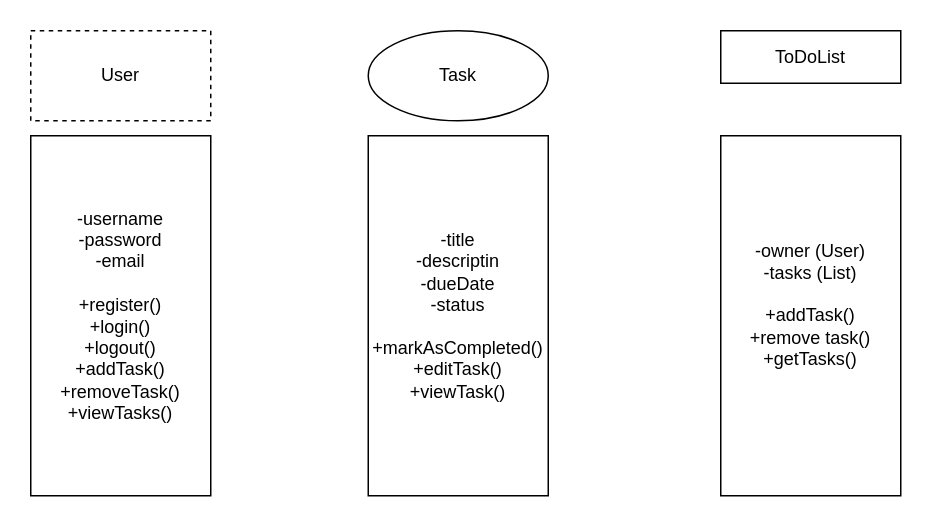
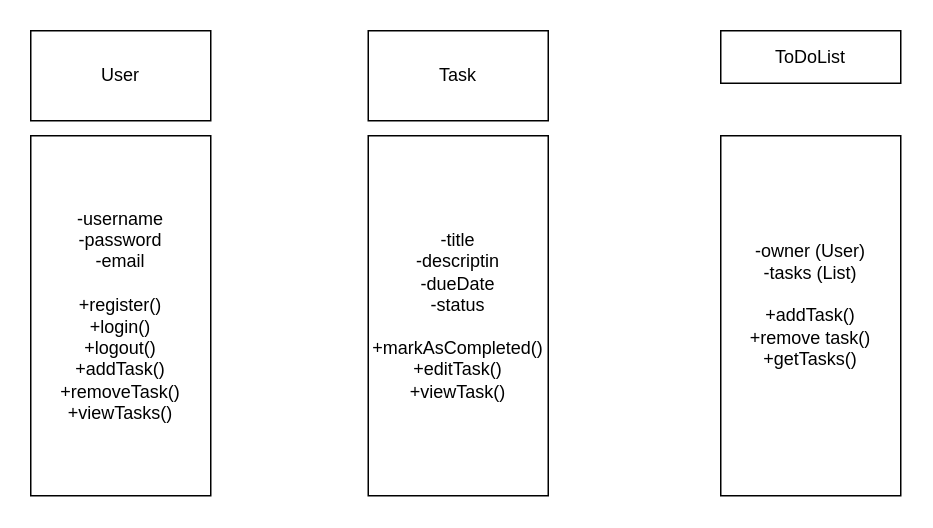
node "User": style dashed -> solid
node "Task": shape ellipse -> rectangle
